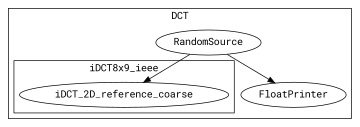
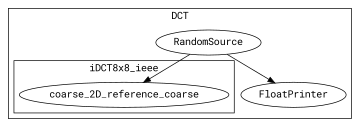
cluster "iDCT8x9_ieee": label "iDCT8x9_ieee" -> "iDCT8x8_ieee"
node "iDCT_2D_reference_coarse": label "iDCT_2D_reference_coarse" -> "coarse_2D_reference_coarse"
